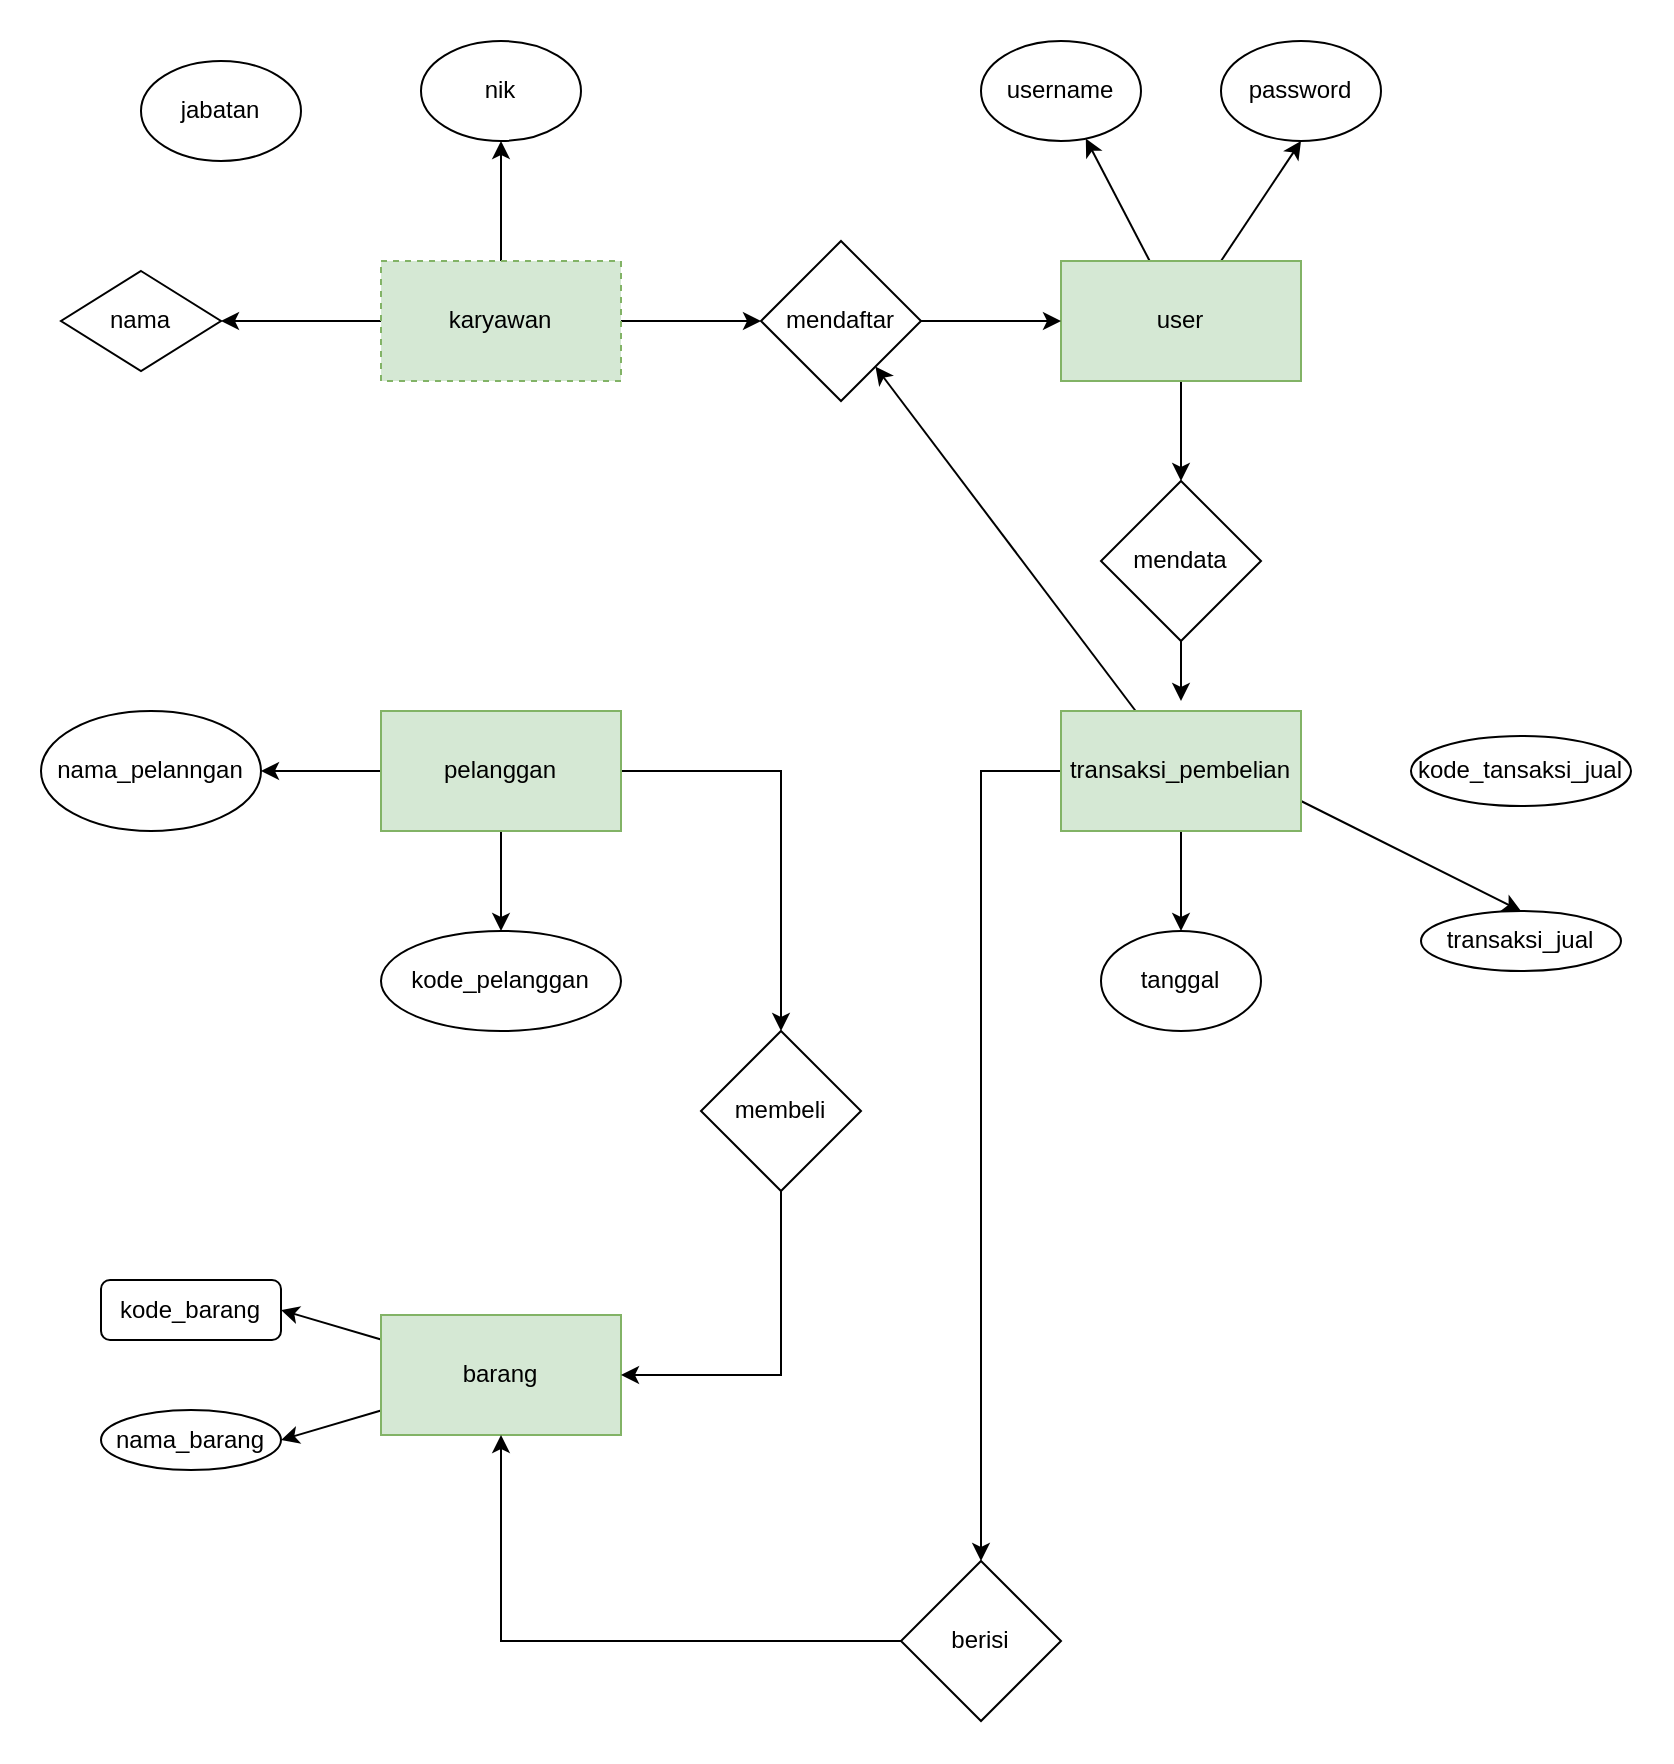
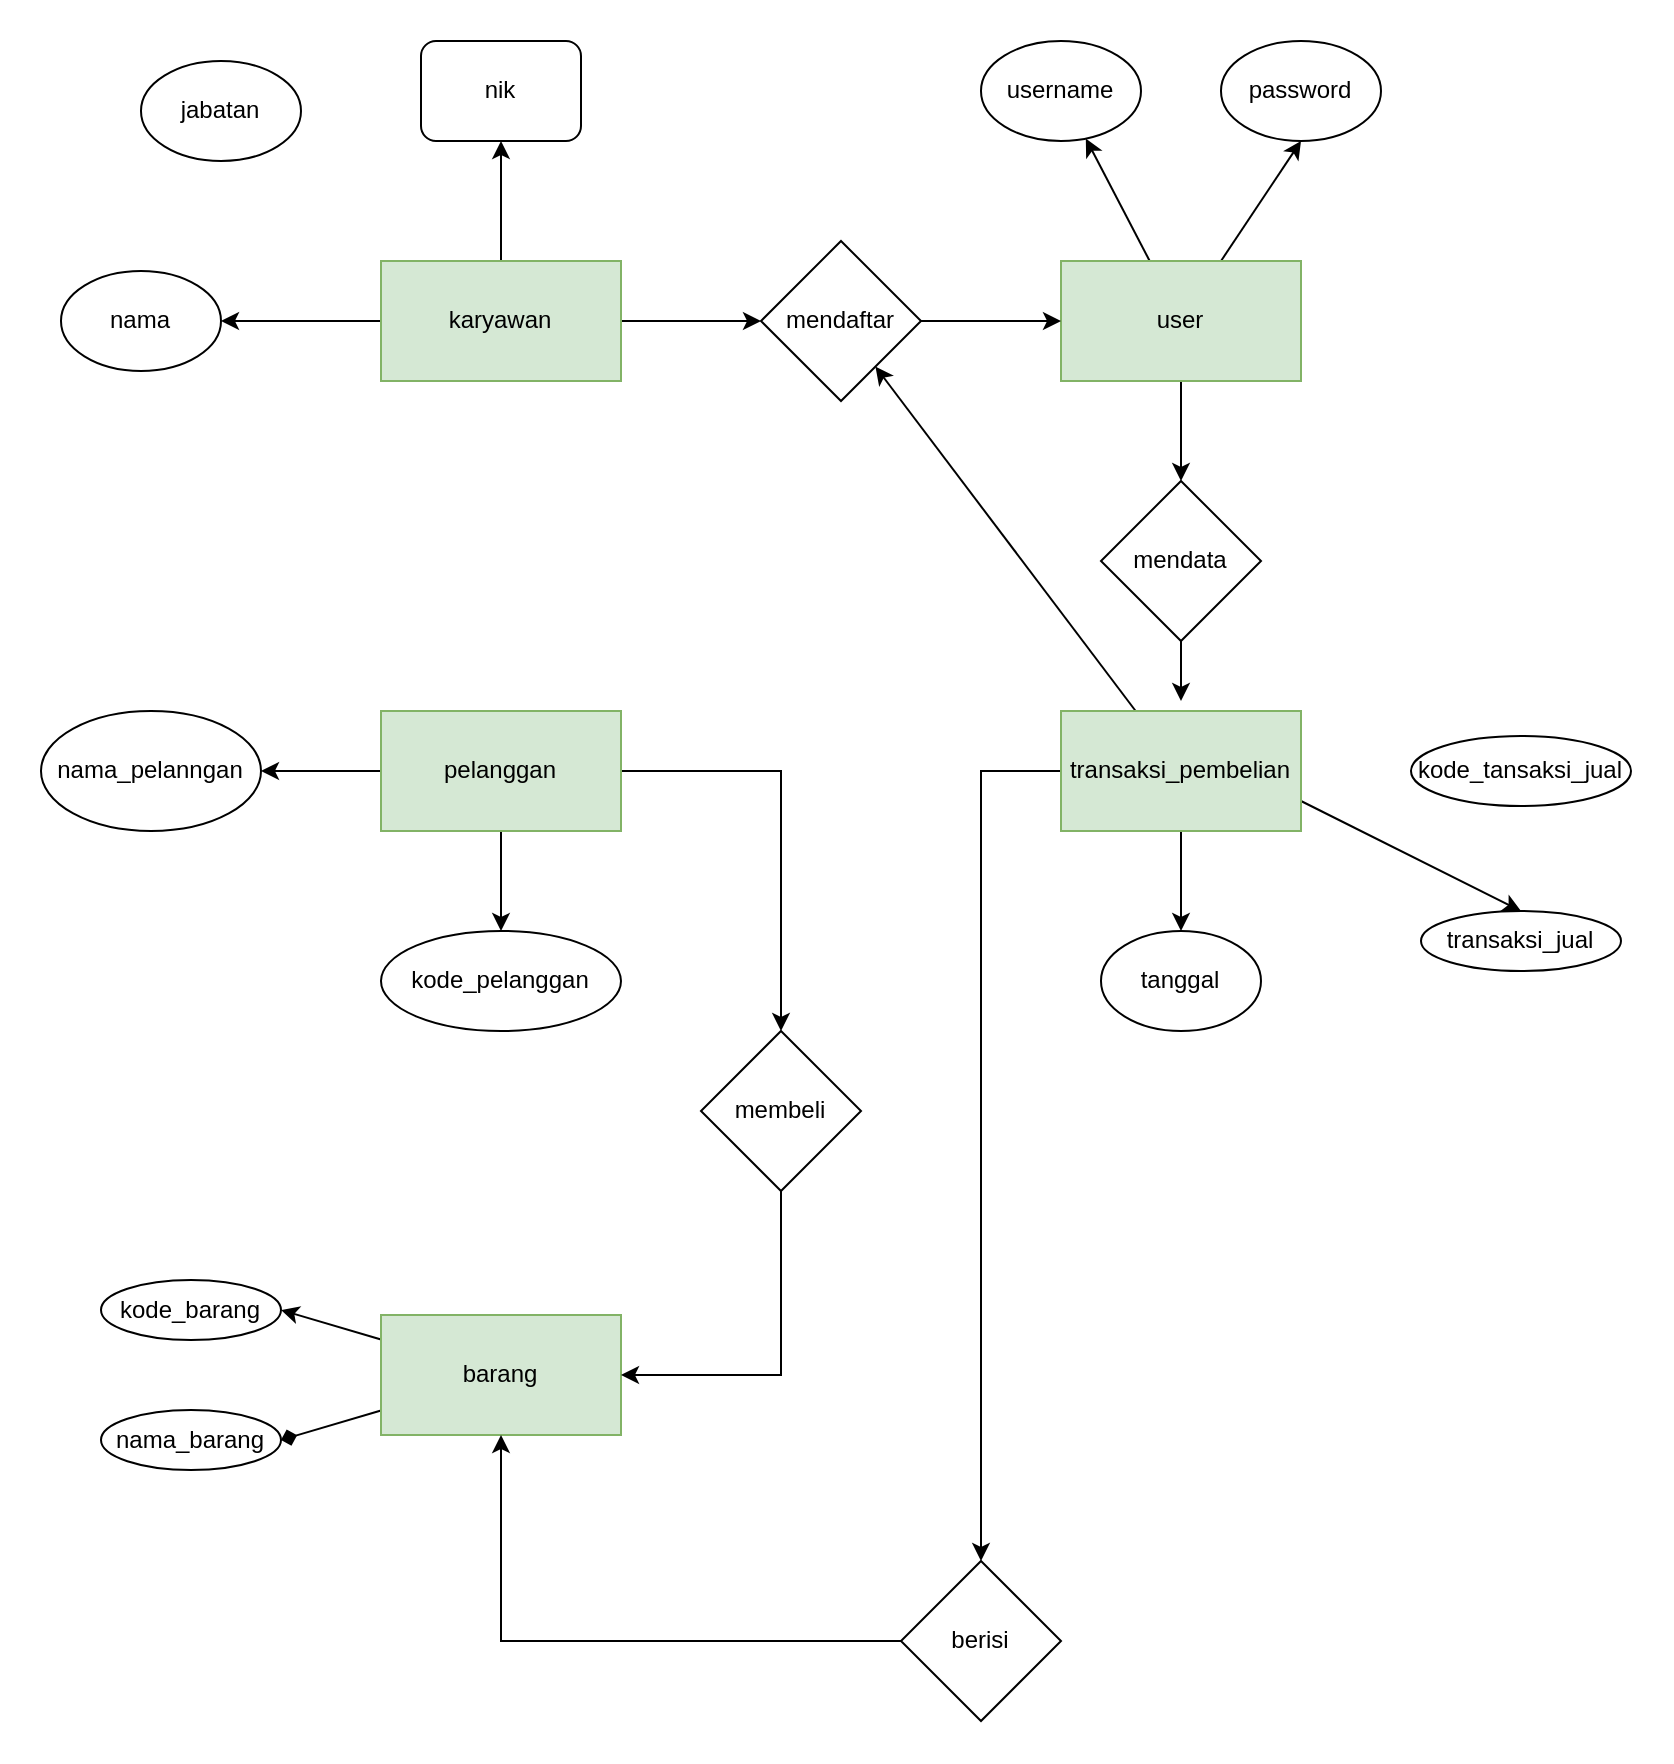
node "nik": shape ellipse -> rounded rectangle
node "nama": shape diamond -> ellipse
node "karyawan": style dashed -> solid
node "kode_barang": shape rounded rectangle -> ellipse
edge "barang" -> "nama_barang": arrowhead classic -> diamond
